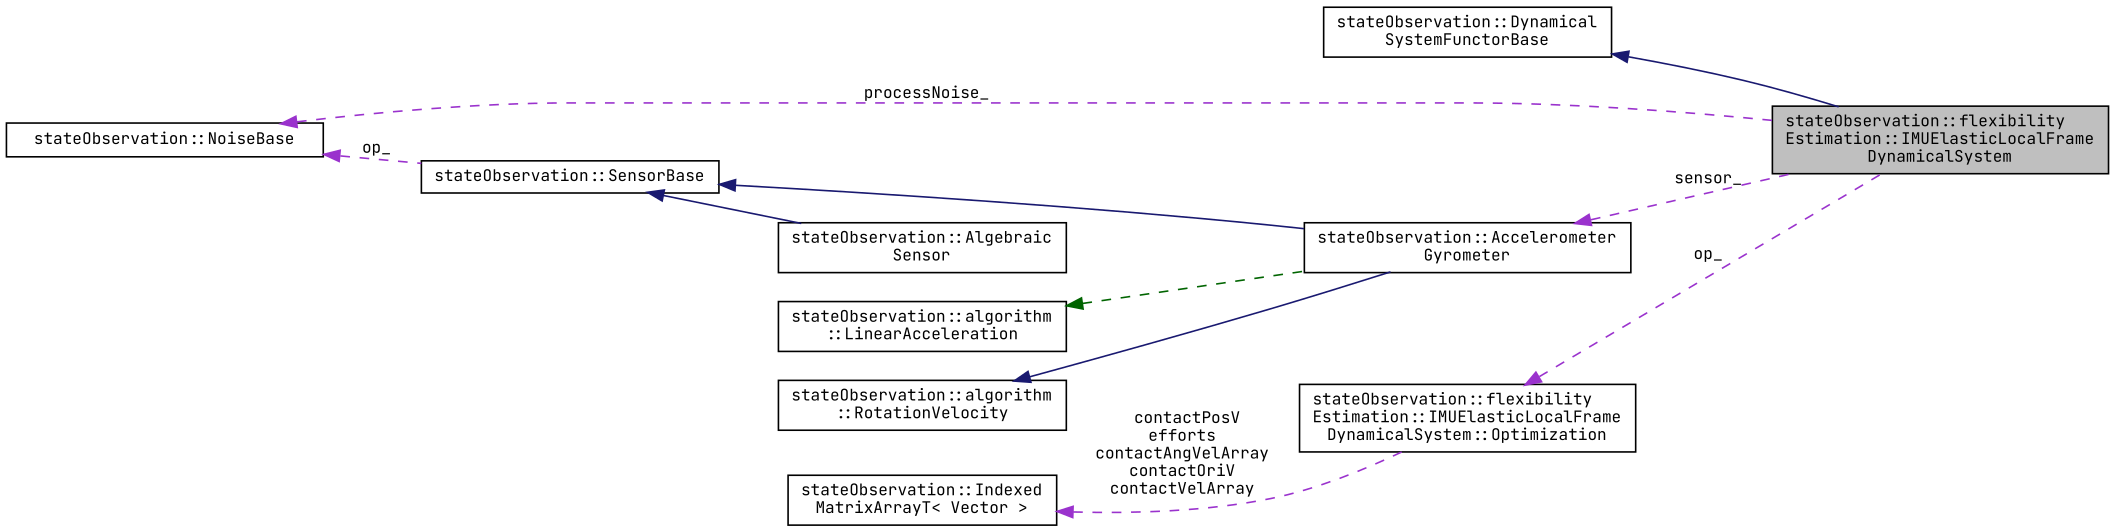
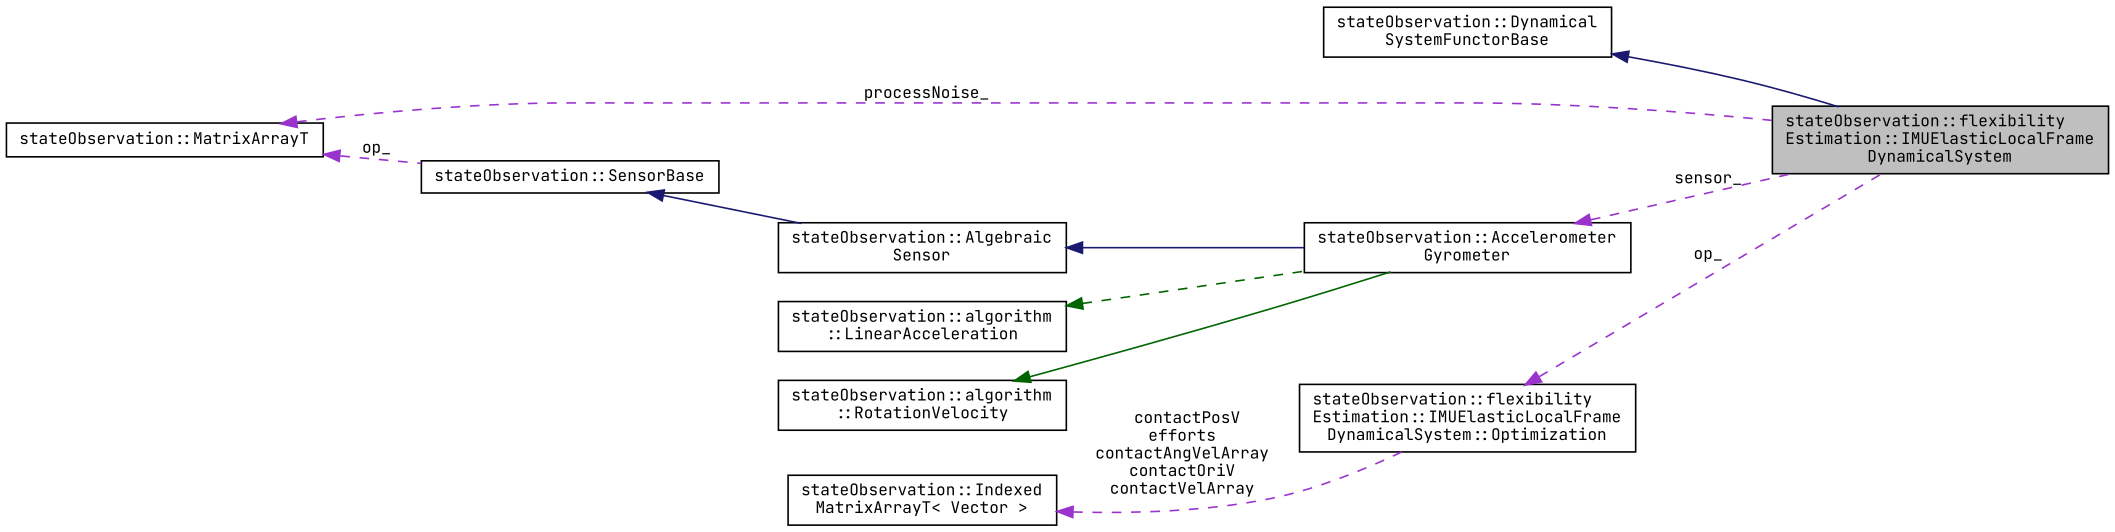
node "stateObservation::NoiseBase": label "stateObservation::NoiseBase" -> "stateObservation::MatrixArrayT"
edge "stateObservation::Accelerometer Gyrometer" -> "stateObservation::SensorBase": now "stateObservation::Accelerometer Gyrometer" -> "stateObservation::Algebraic Sensor"
edge "stateObservation::Accelerometer Gyrometer" -> "stateObservation::algorithm ::RotationVelocity": color midnightblue -> darkgreen
